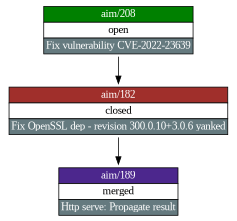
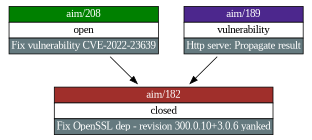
edge "aim/182" -> "aim/189": reversed
node "aim/189": text "merged" -> "vulnerability"
